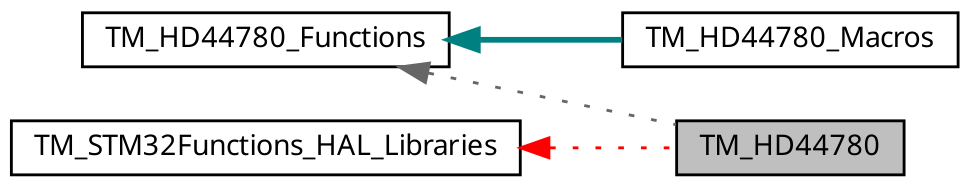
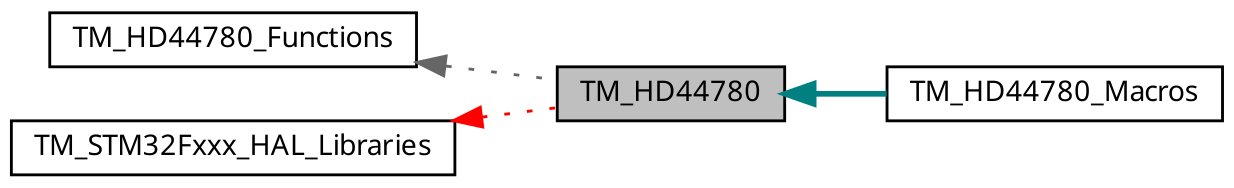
edge "TM_HD44780_Macros" -> "TM_HD44780_Functions": now "TM_HD44780_Macros" -> "TM_HD44780"
node "TM_STM32Functions_HAL_Libraries": label "TM_STM32Functions_HAL_Libraries" -> "TM_STM32Fxxx_HAL_Libraries"
